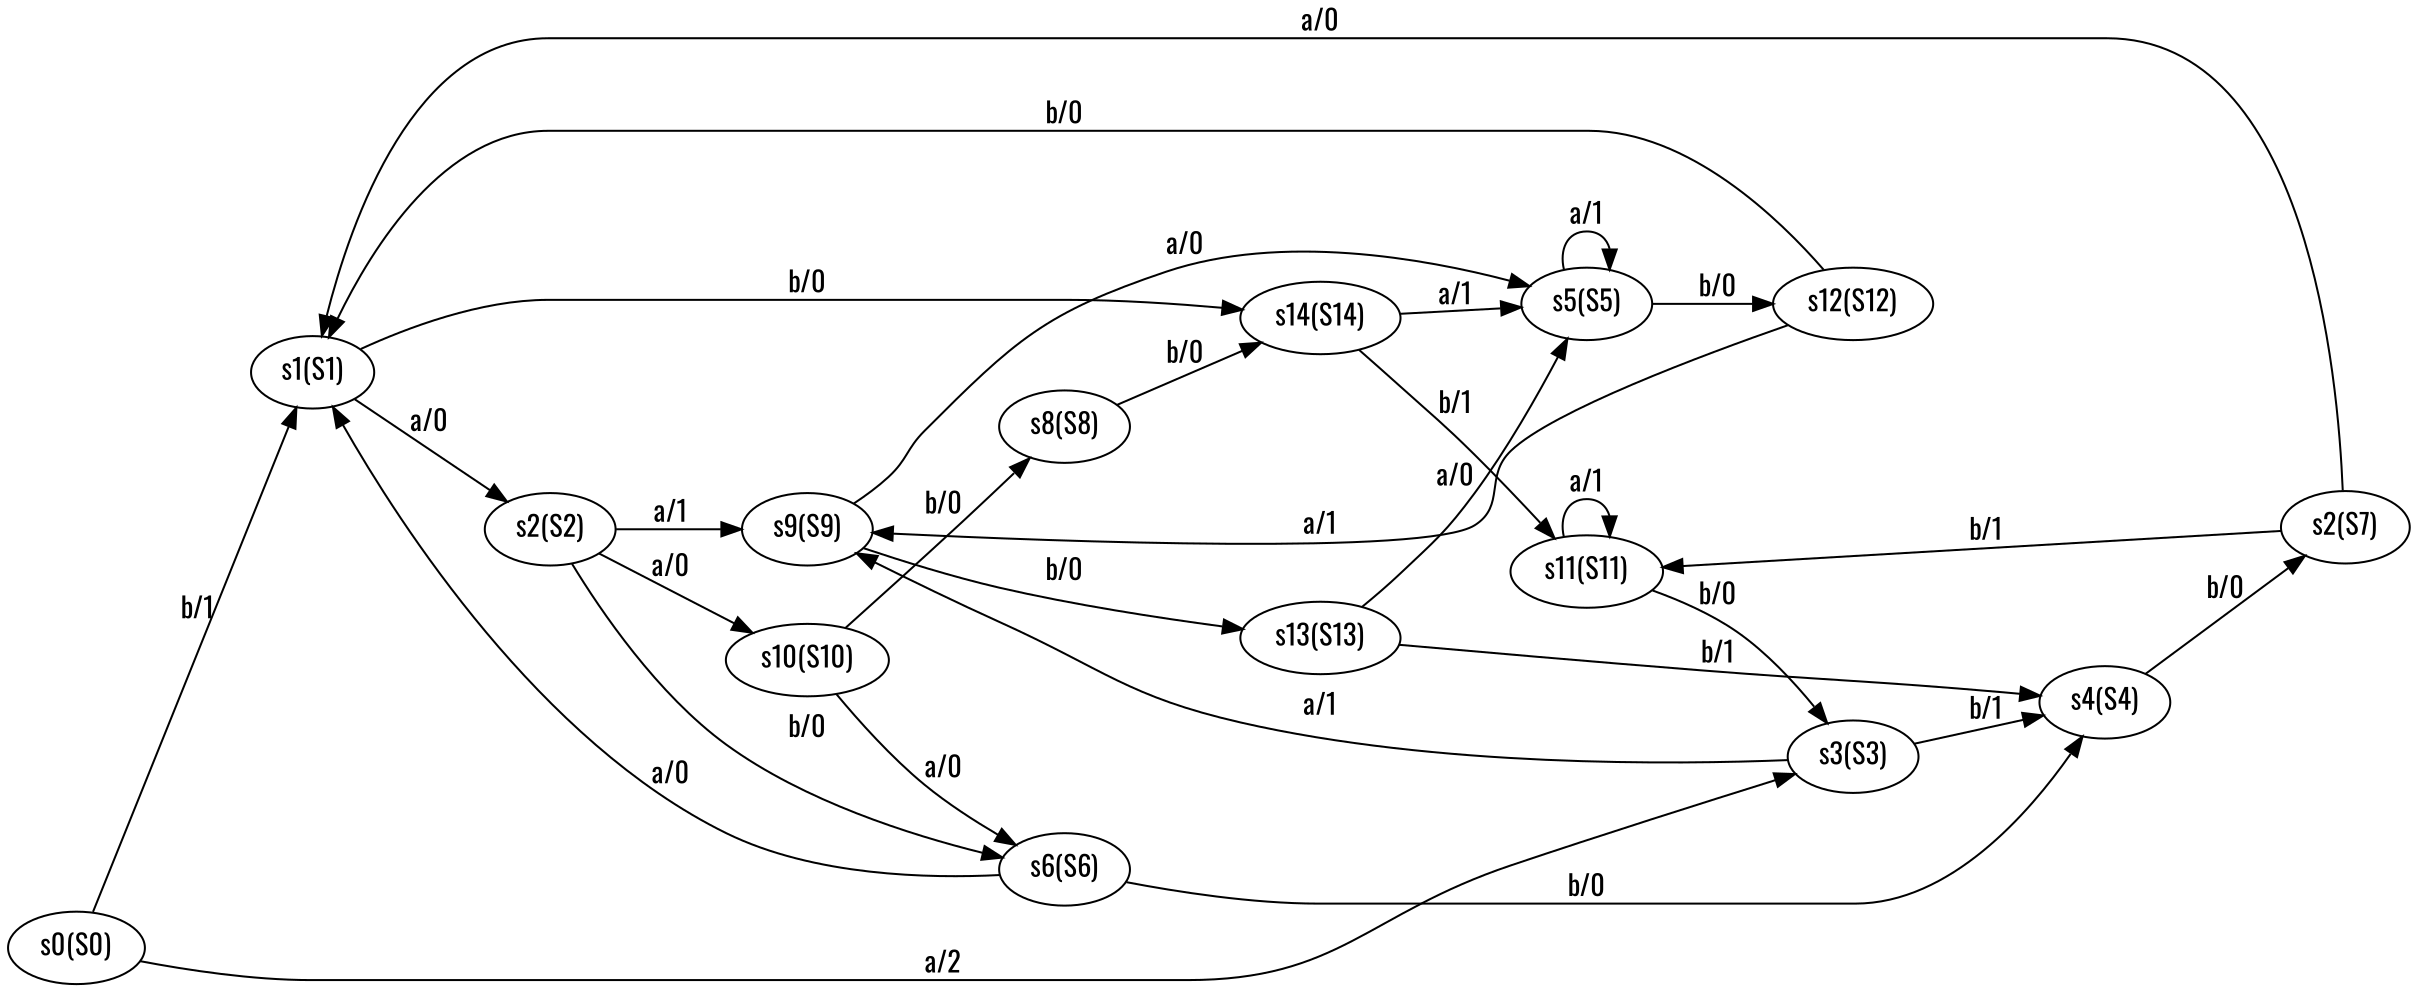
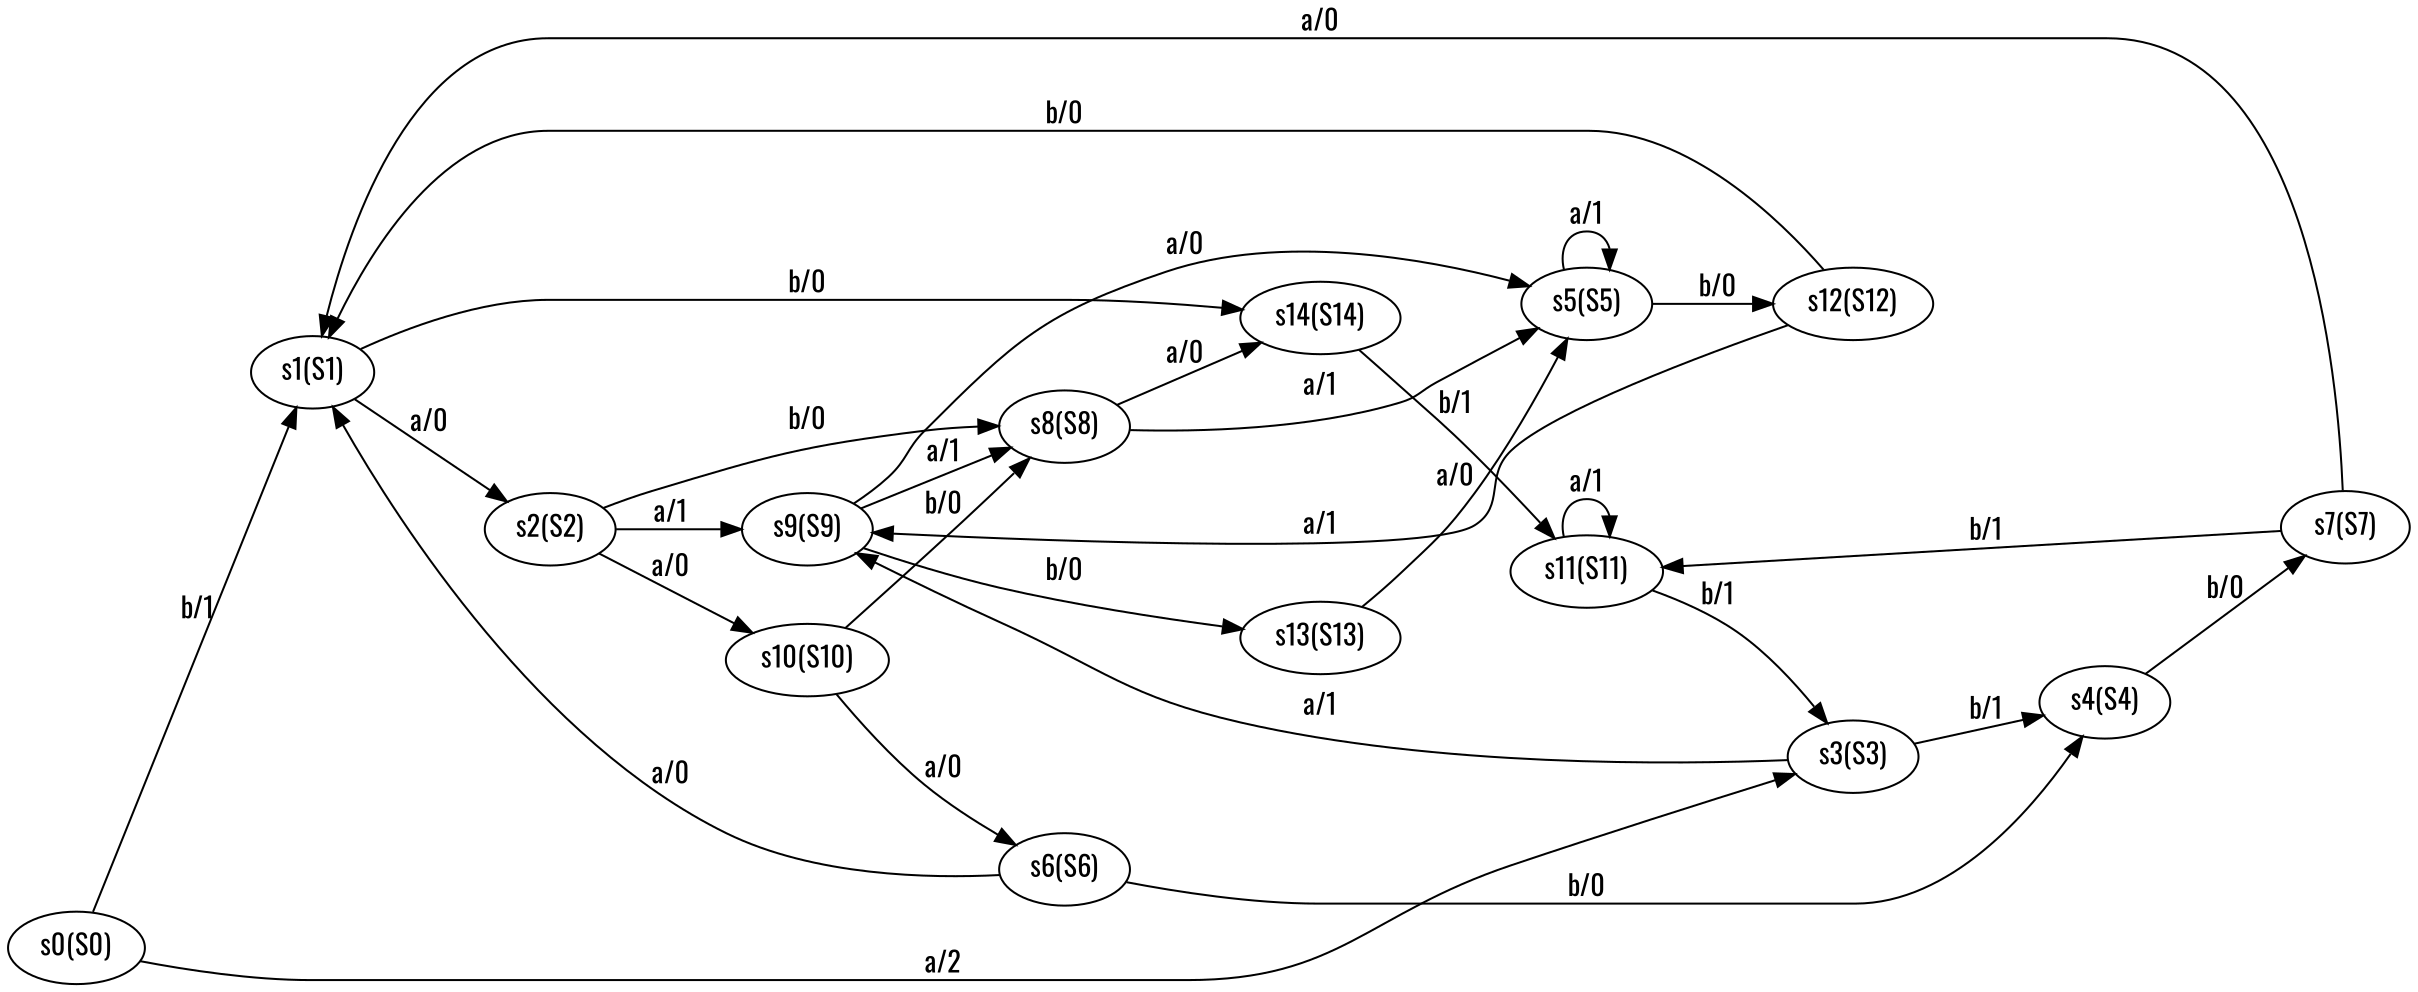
edge "s14(S14)" -> "s5(S5)": now "s8(S8)" -> "s5(S5)"
edge "s8(S8)" -> "s14(S14)": label "b/0" -> "a/0"
edge "s9(S9)" -> "s8(S8)": added, label "a/1"
node "s2(S7)": label "s2(S7)" -> "s7(S7)"
edge "s11(S11)" -> "s3(S3)": label "b/0" -> "b/1"
edge "s13(S13)" -> "s4(S4)": removed, label "b/1"
edge "s2(S2)" -> "s6(S6)": now "s2(S2)" -> "s8(S8)"
